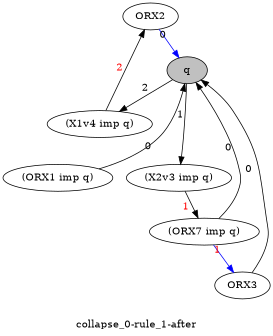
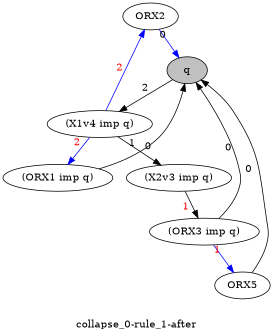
edge "(X1v4 imp q)" -> "ORX2": color black -> blue
edge "q" -> "(X2v3 imp q)": now "(X1v4 imp q)" -> "(X2v3 imp q)"
edge "(X1v4 imp q)" -> "(ORX1 imp q)": added, label "2"
node "(ORX7 imp q)": label "(ORX7 imp q)" -> "(ORX3 imp q)"
node "ORX3": label "ORX3" -> "ORX5"
